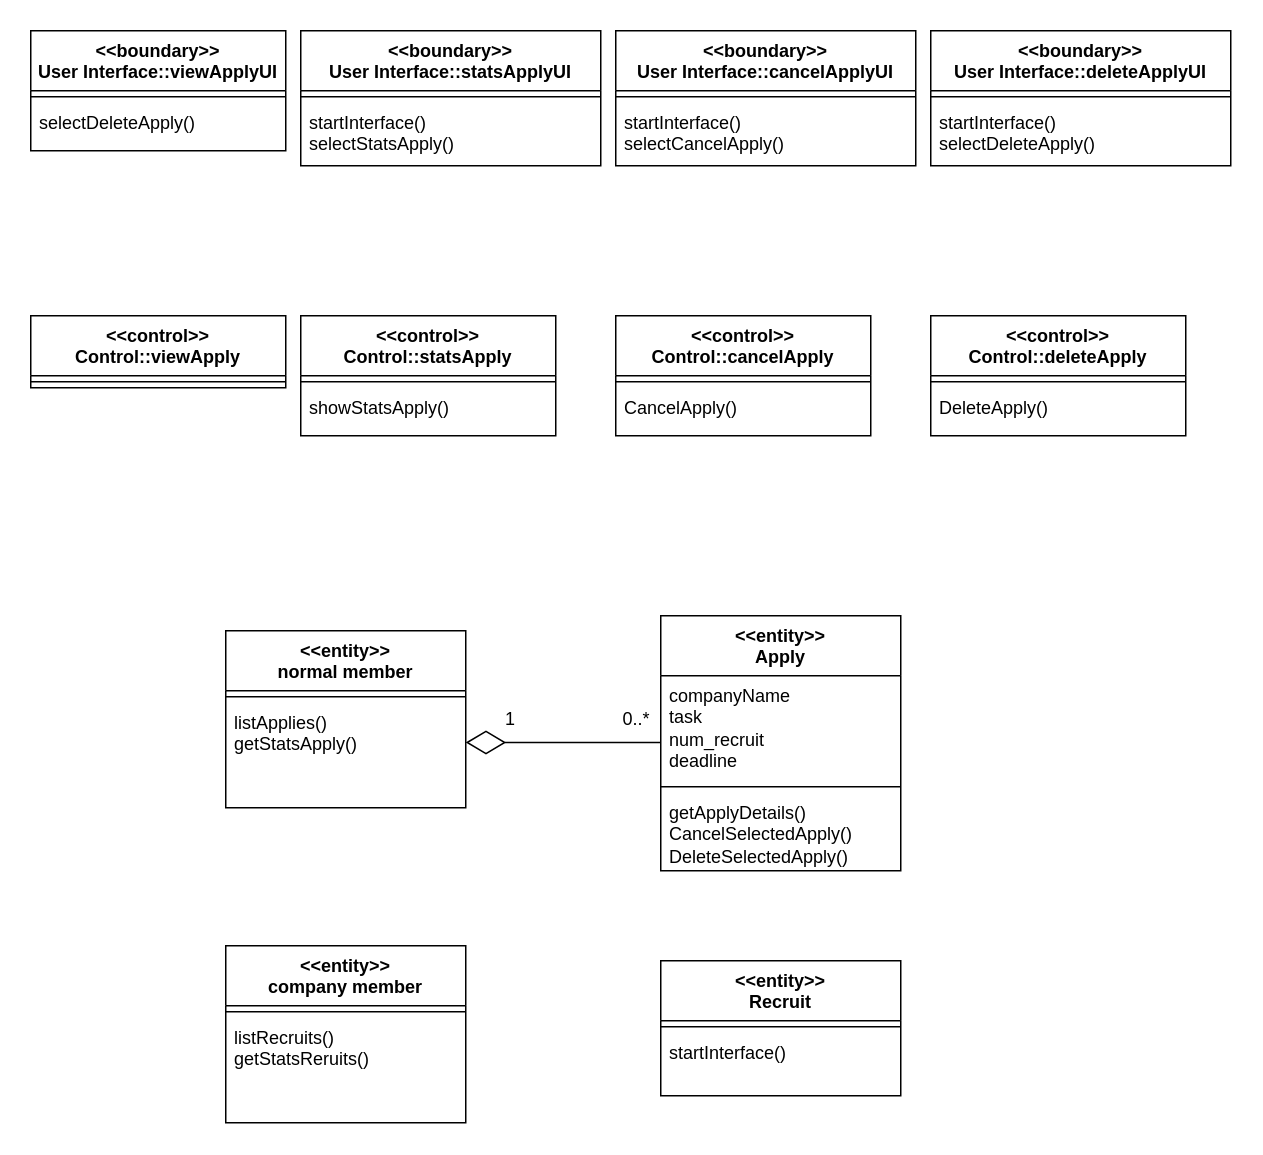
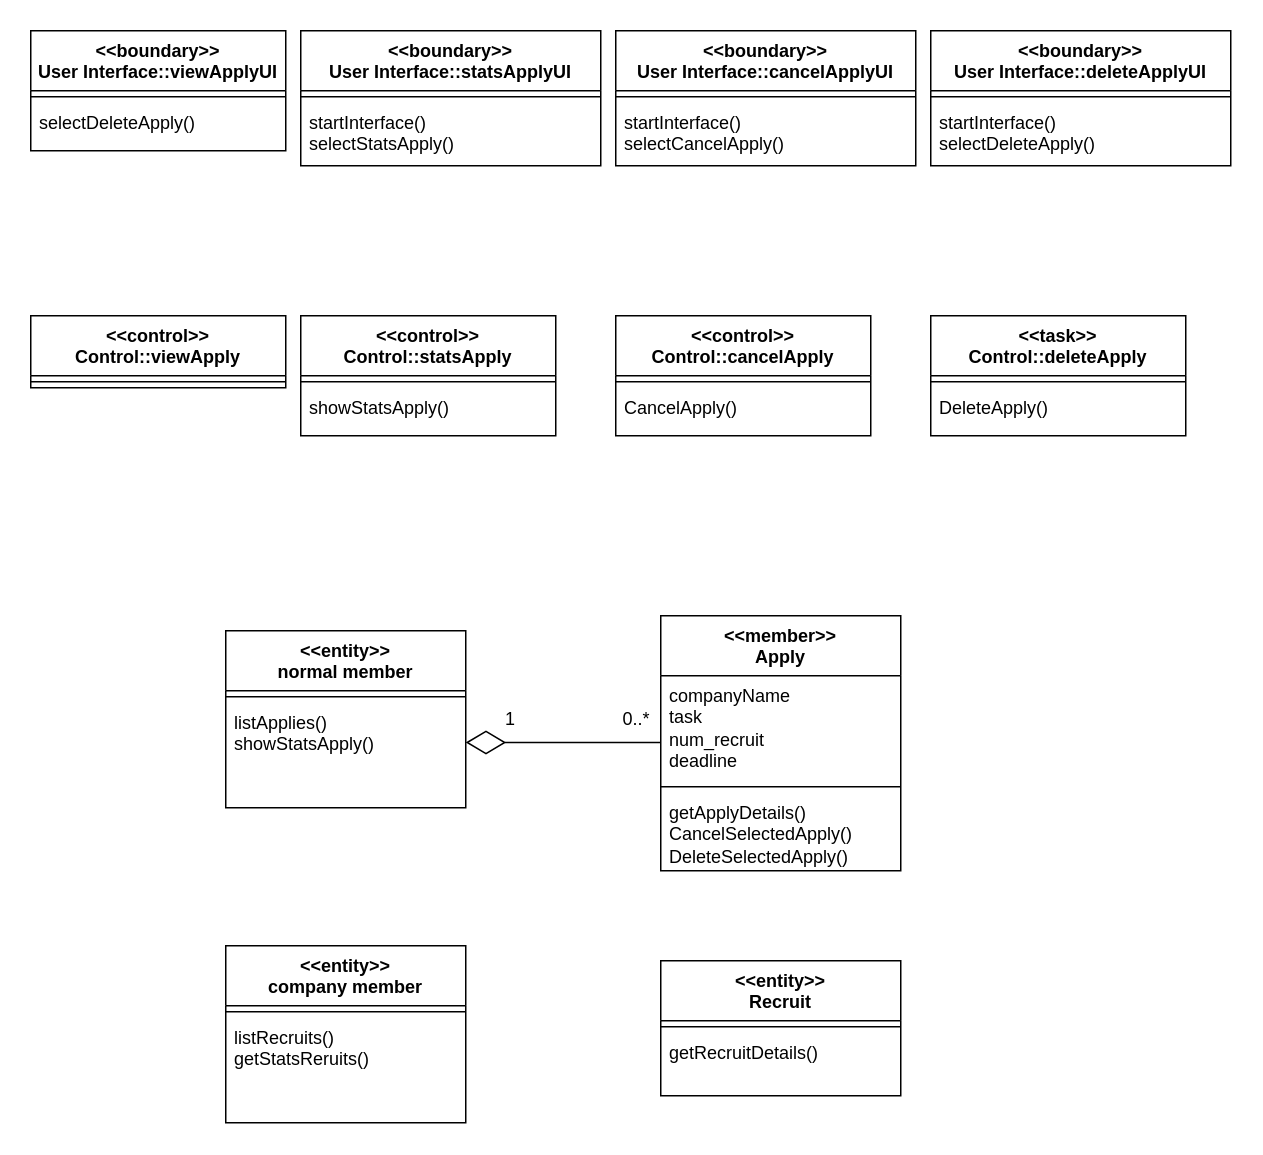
node "<<control>> Control::deleteApply": label "<<control>> Control::deleteApply" -> "<<task>> Control::deleteApply"
node "<<entity>> Apply": label "<<entity>> Apply" -> "<<member>> Apply"
node "listApplies() getStatsApply()": label "listApplies() getStatsApply()" -> "listApplies() showStatsApply()"
node "startInterface()": label "startInterface()" -> "getRecruitDetails()"
